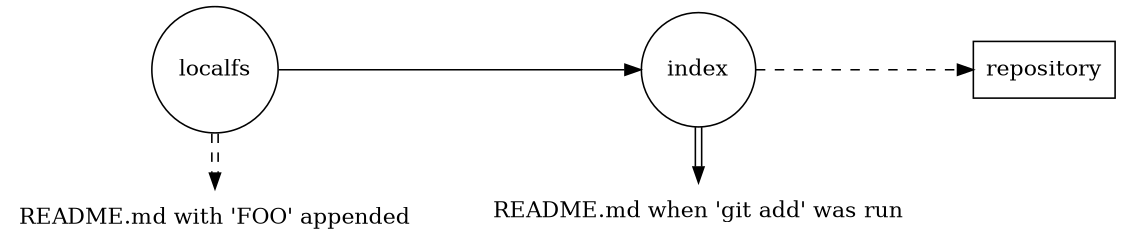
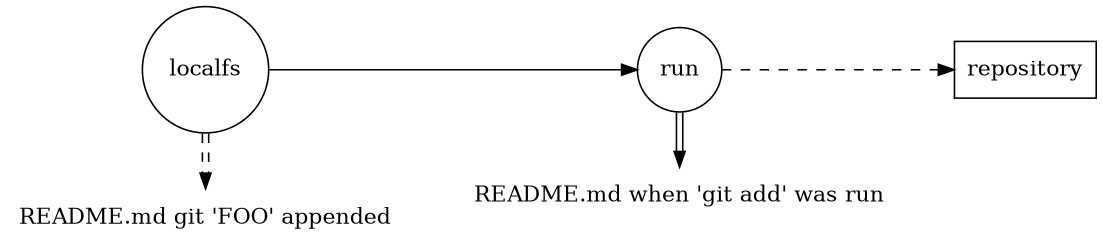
node "index": label "index" -> "run"
node "README.md with 'FOO' appended": label "README.md with 'FOO' appended" -> "README.md git 'FOO' appended"
